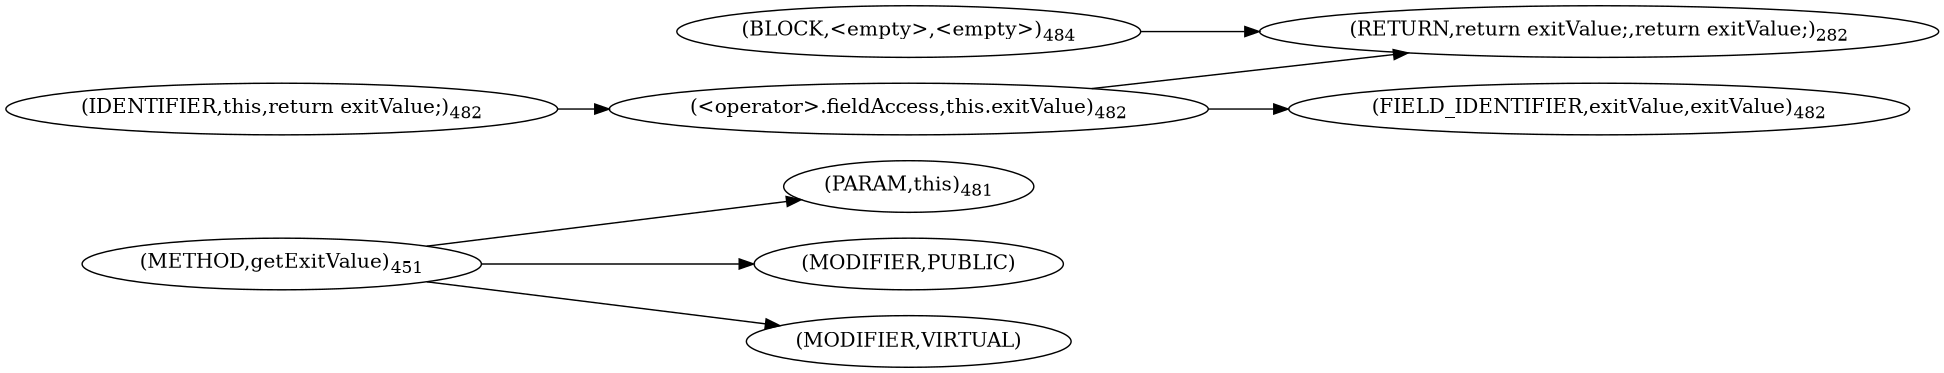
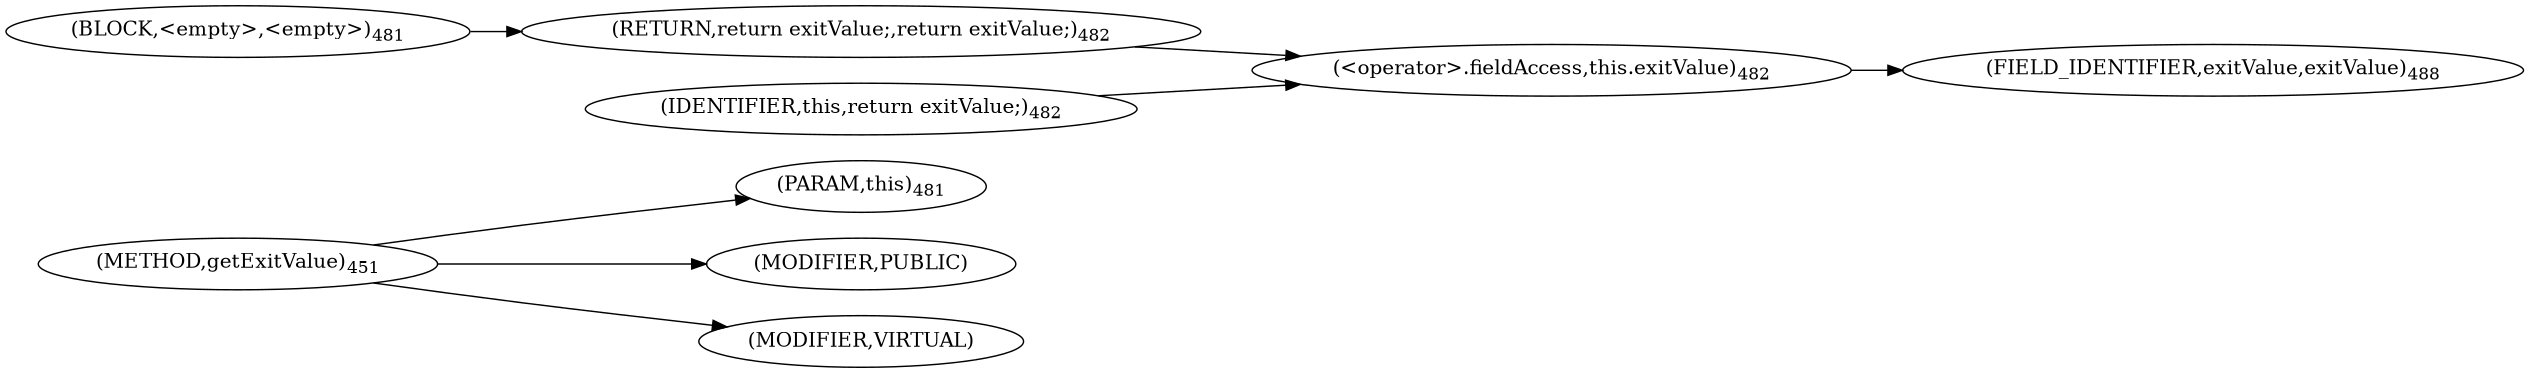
node "(BLOCK,<empty>,<empty>)": text "484" -> "481"
node "(RETURN,return exitValue;,return exitValue;)": text "282" -> "482"
edge "(<operator>.fieldAccess,this.exitValue)" -> "(RETURN,return exitValue;,return exitValue;)": reversed
node "(FIELD_IDENTIFIER,exitValue,exitValue)": text "482" -> "488"
